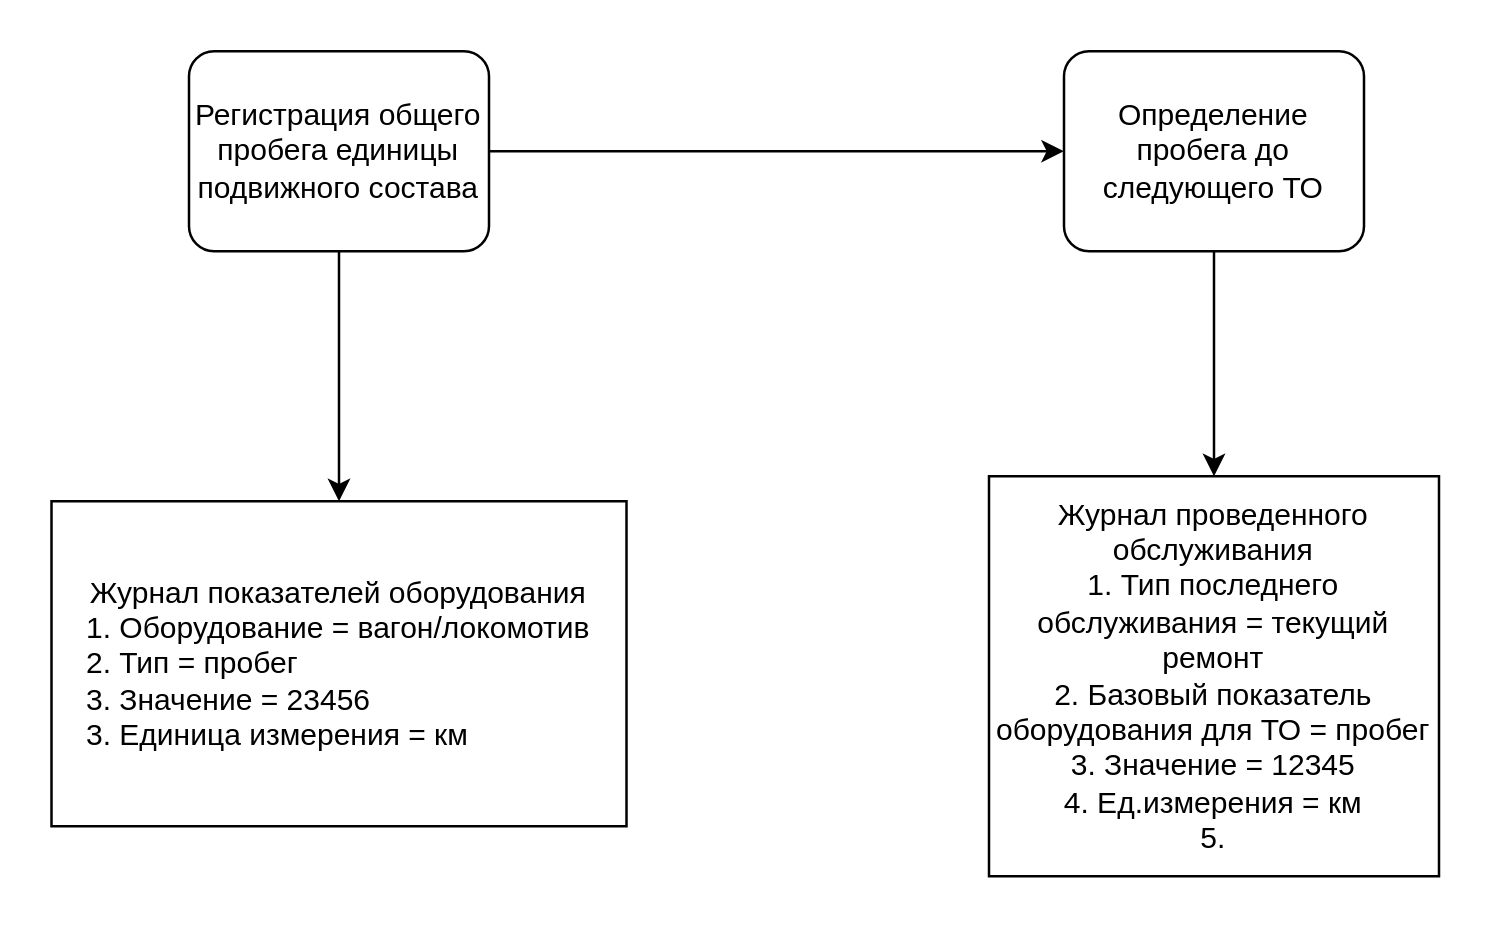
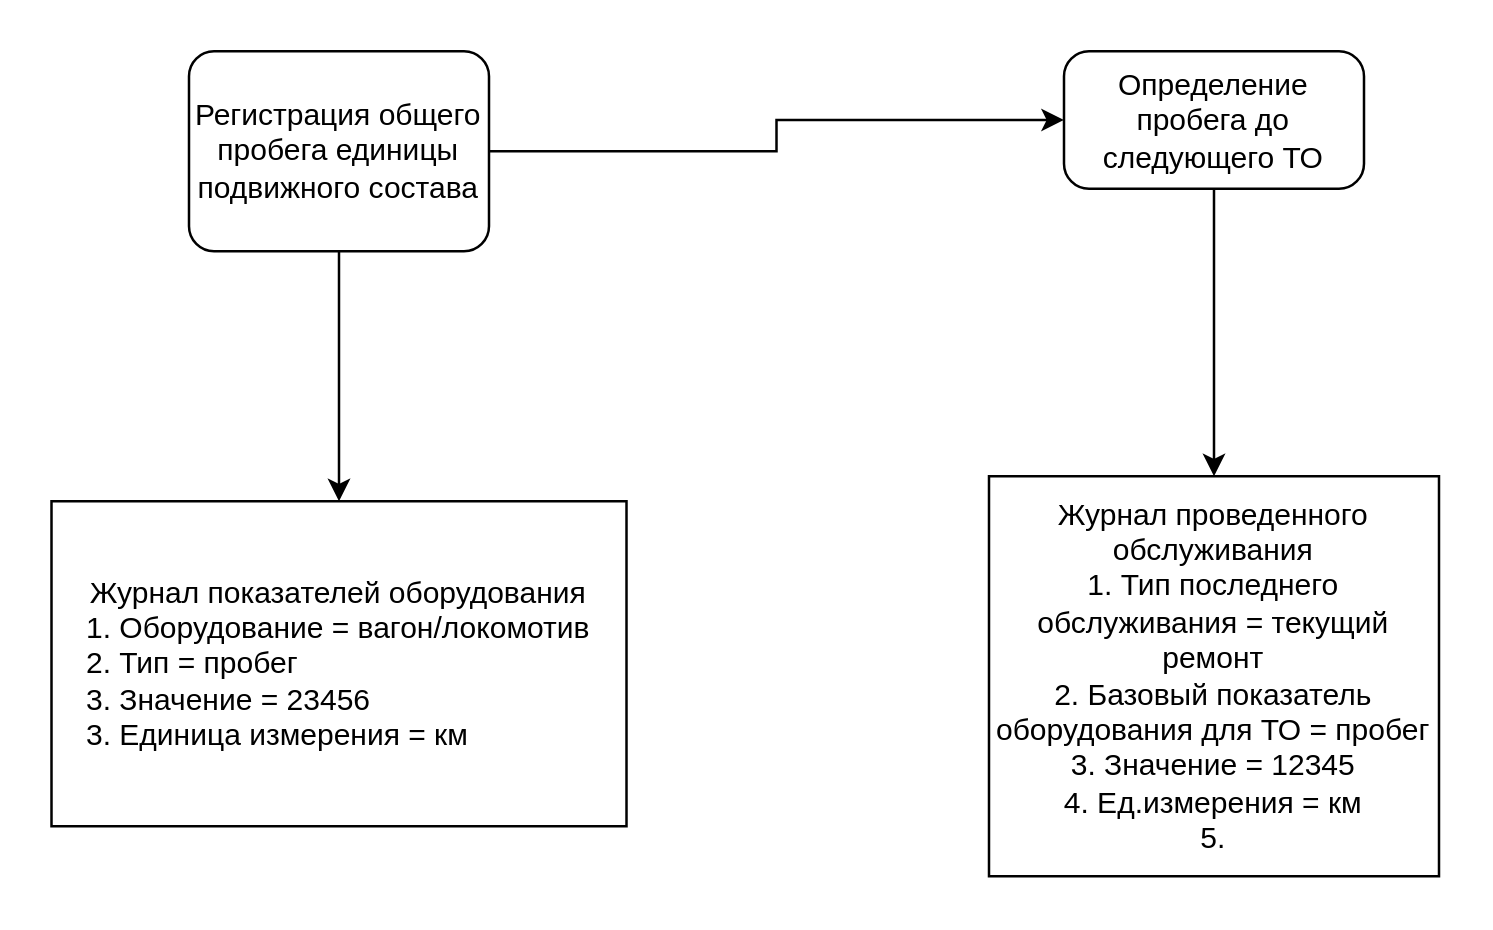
node "Определение пробега до следующего ТО": size 300x200 -> 300x138
